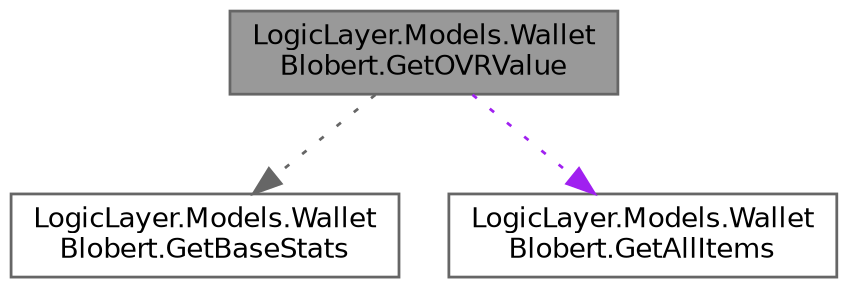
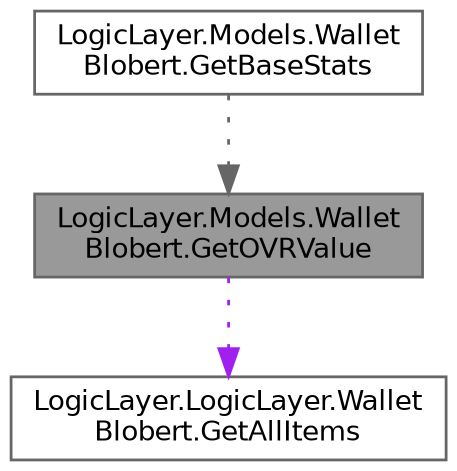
edge "LogicLayer.Models.Wallet Blobert.GetOVRValue" -> "LogicLayer.Models.Wallet Blobert.GetBaseStats": reversed
node "LogicLayer.Models.Wallet Blobert.GetAllItems": label "LogicLayer.Models.Wallet Blobert.GetAllItems" -> "LogicLayer.LogicLayer.Wallet Blobert.GetAllItems"
